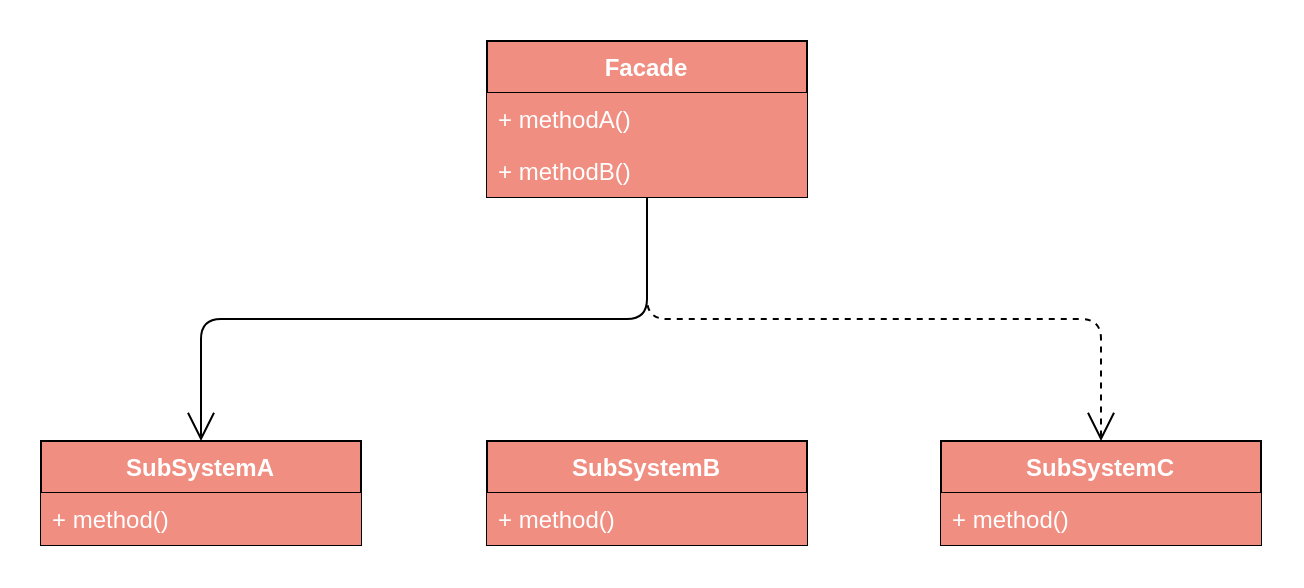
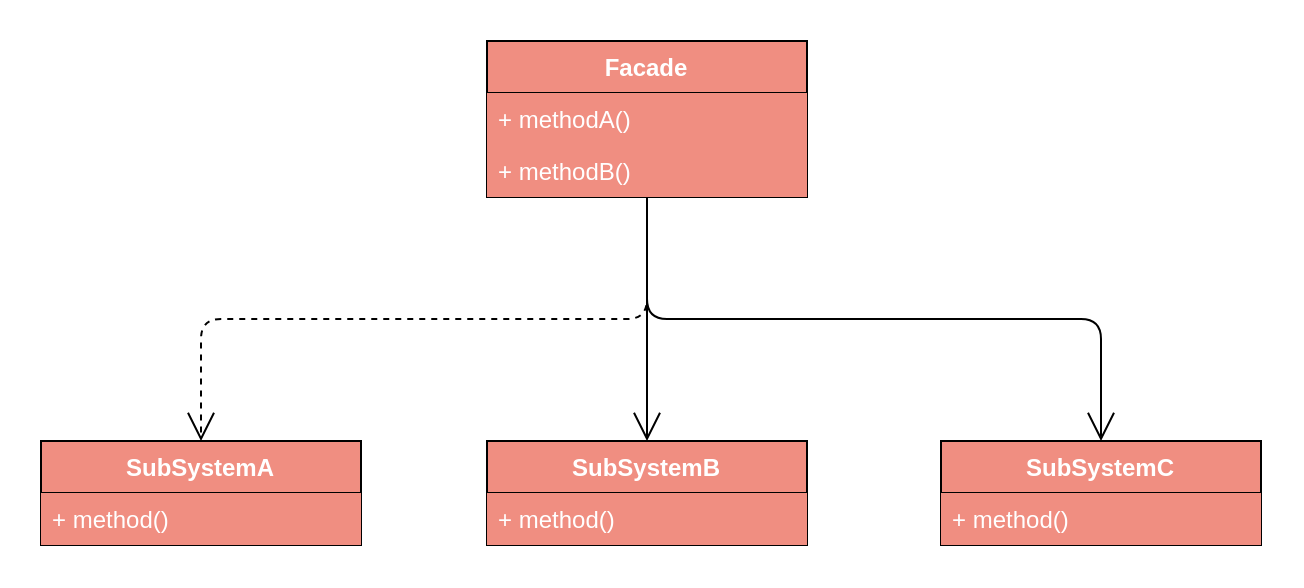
edge "Facade" -> "SubSystemA": style solid -> dashed
edge "Facade" -> "SubSystemC": style dashed -> solid
edge "Facade" -> "SubSystemB": added
